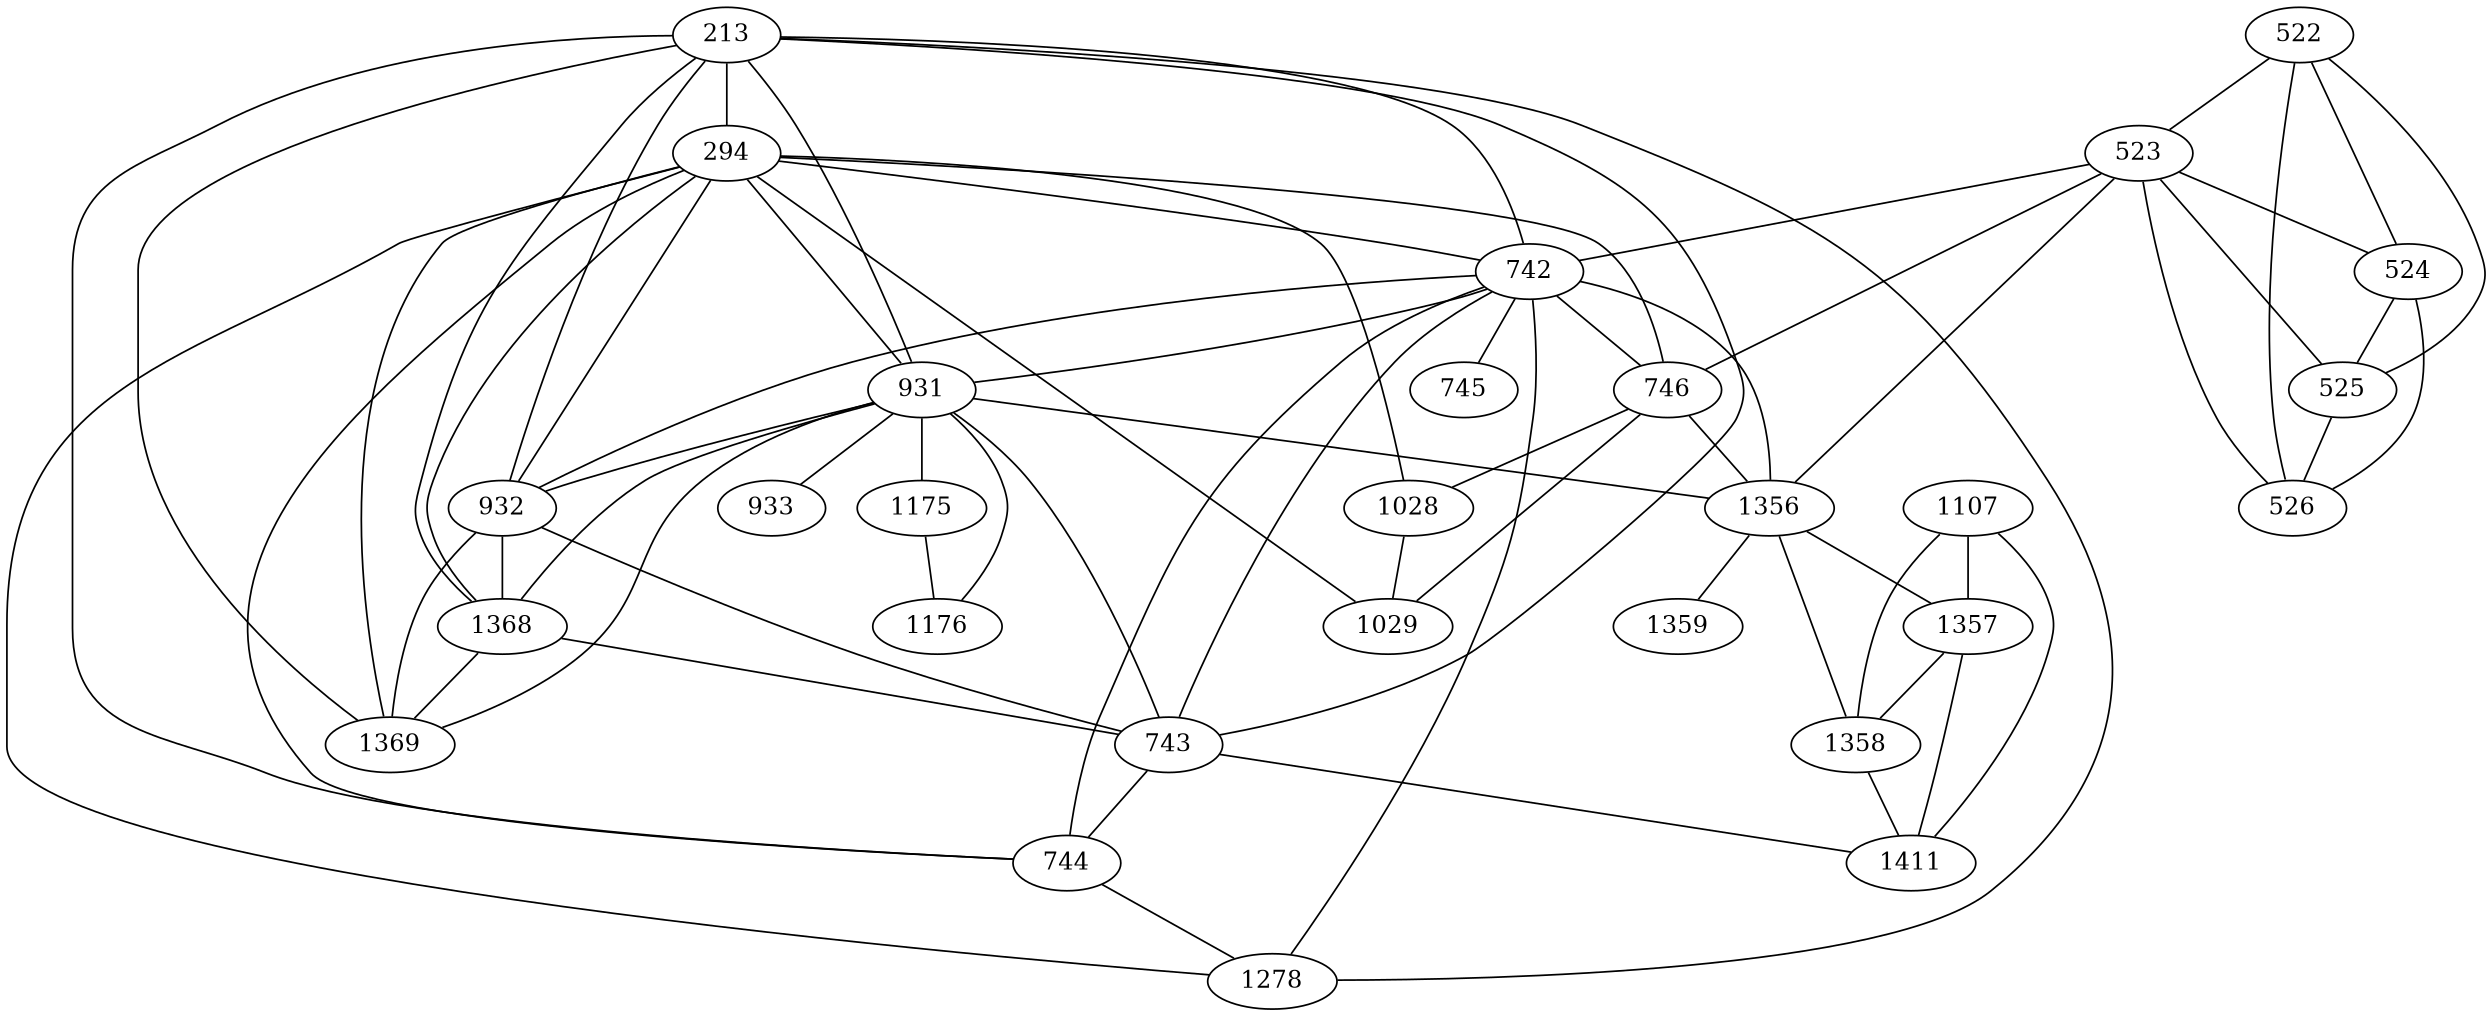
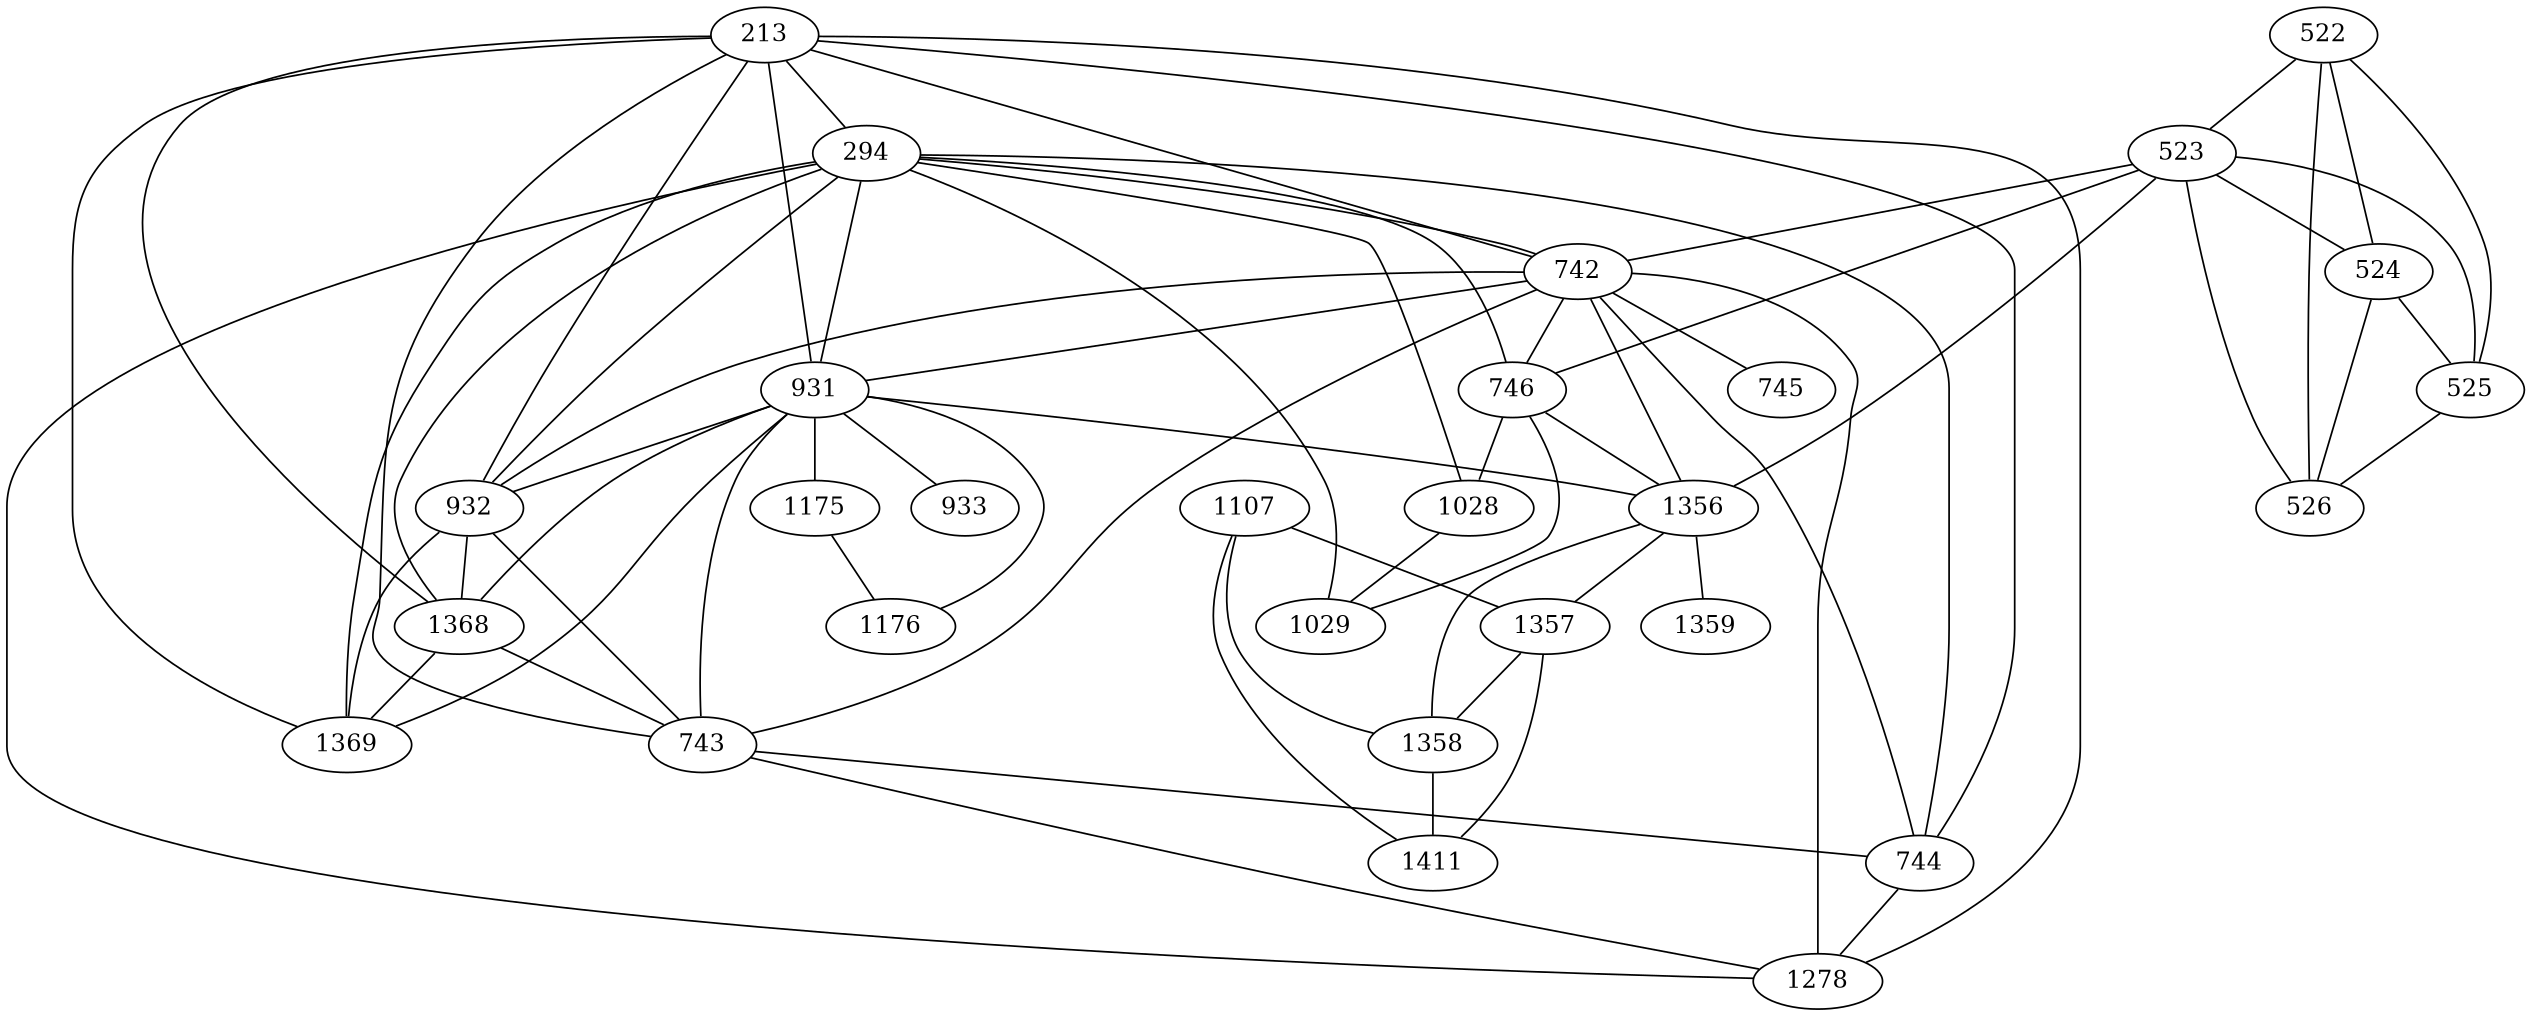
edge "743" -- "1411": now "743" -- "1278"
